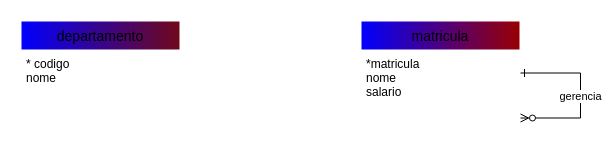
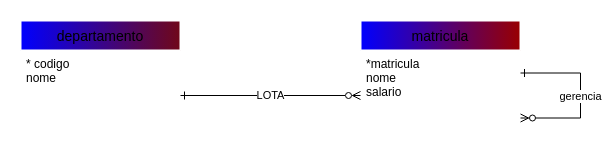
edge "* codigo nome" -- "*matricula nome salario": added, label "LOTA"
